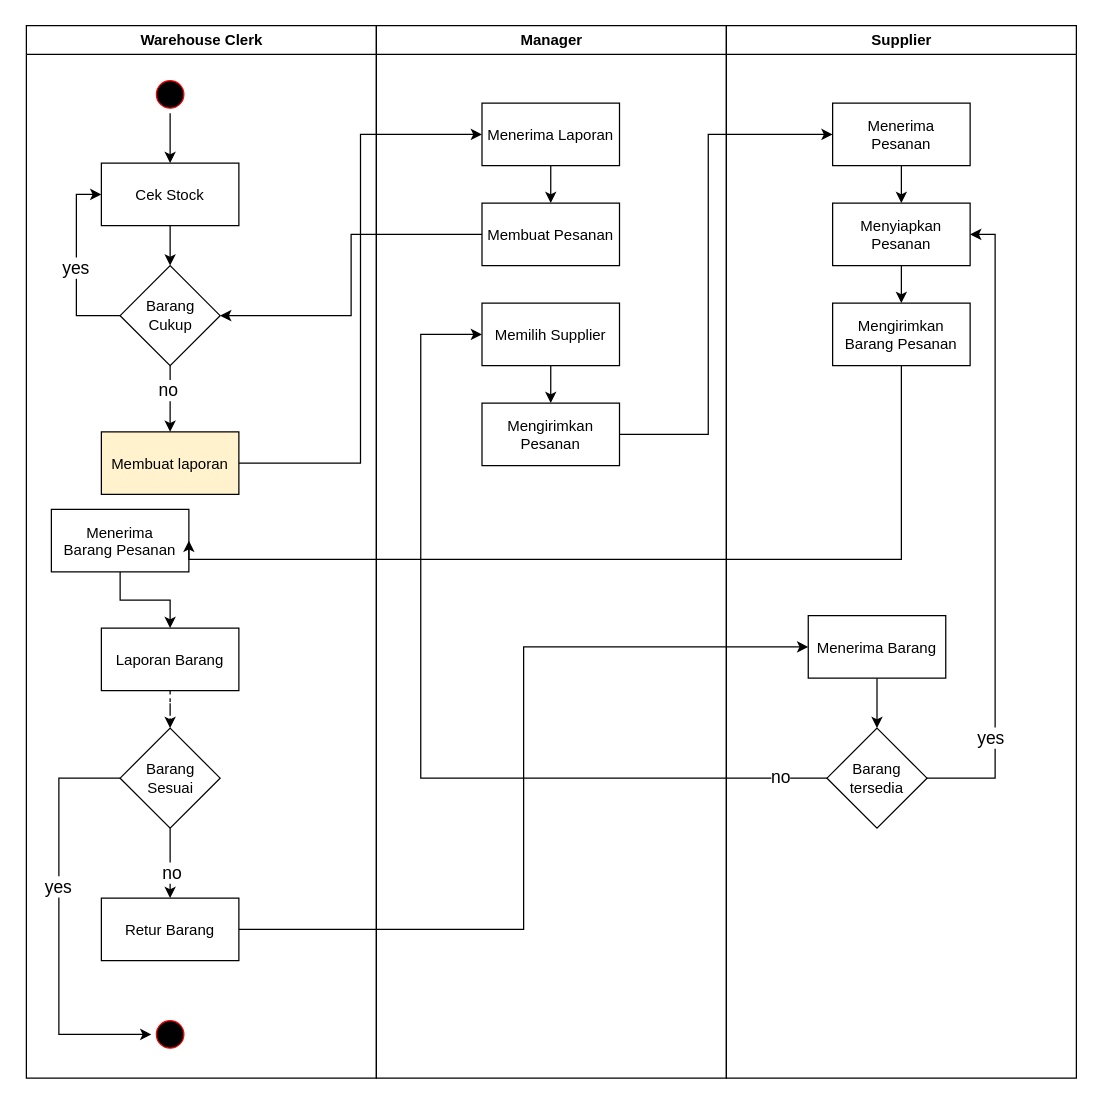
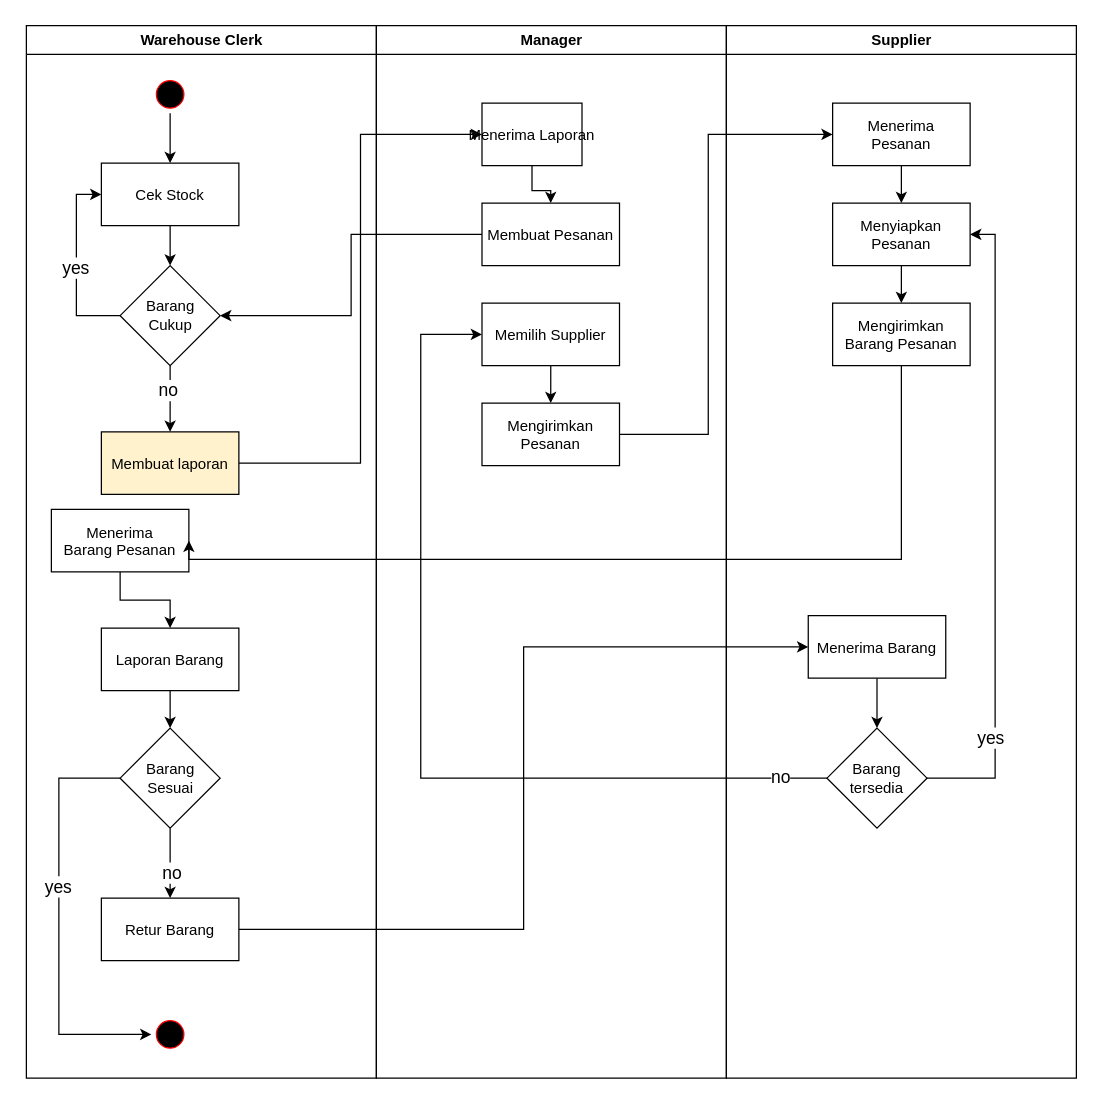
node "Menerima Laporan": size 138x63 -> 100x63
edge "Laporan Barang" -> "Barang Sesuai": style dashed -> solid
